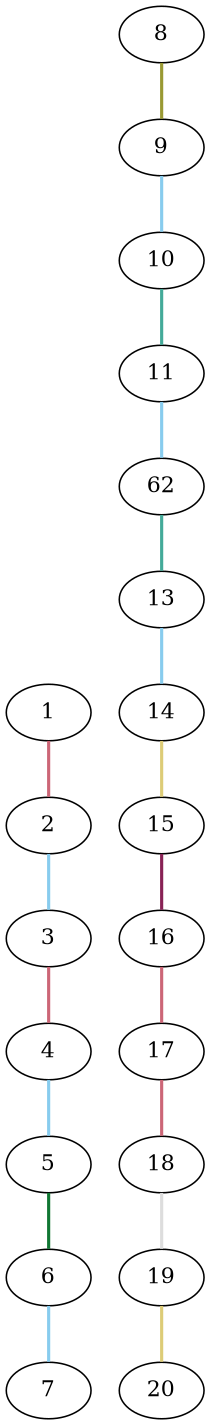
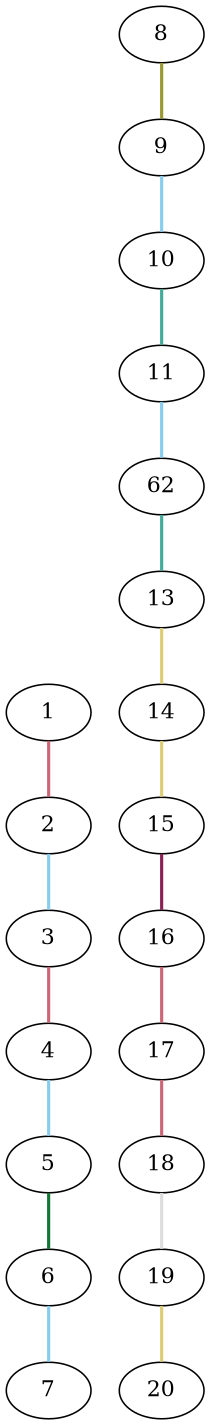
edge "13" -- "14": color #88ccee -> #ddcc77
